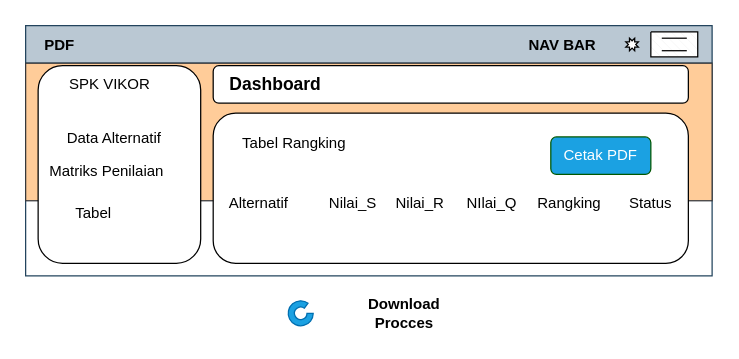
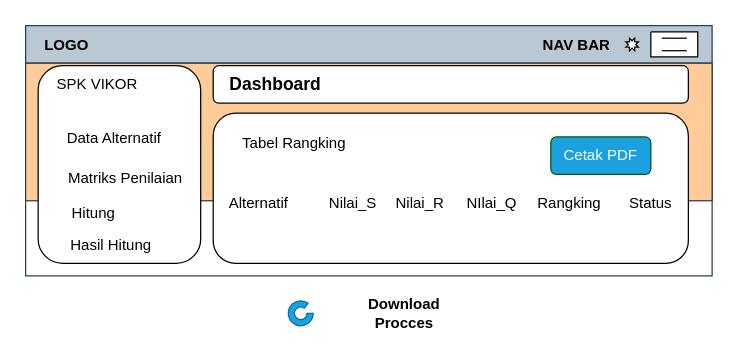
node "PDF NAV BAR": label "PDF NAV BAR" -> "LOGO NAV BAR"
node "SPK VIKOR": moved (110, 84) -> (98, 84)
node "Matriks Penilaian": moved (106, 172) -> (125, 178)
node "Tabel": label "Tabel" -> "Hitung"
node "Hasil Hitung": added
